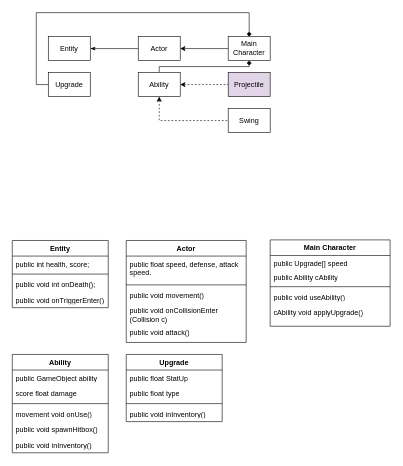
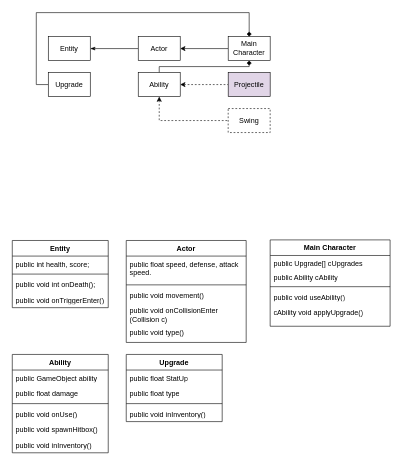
node "Swing": style solid -> dashed
node "public Upgrade[] speed": label "public Upgrade[] speed" -> "public Upgrade[] cUpgrades"
node "public void attack()": label "public void attack()" -> "public void type()"
node "score float damage": label "score float damage" -> "public float damage"
node "movement void onUse()": label "movement void onUse()" -> "public void onUse()"
